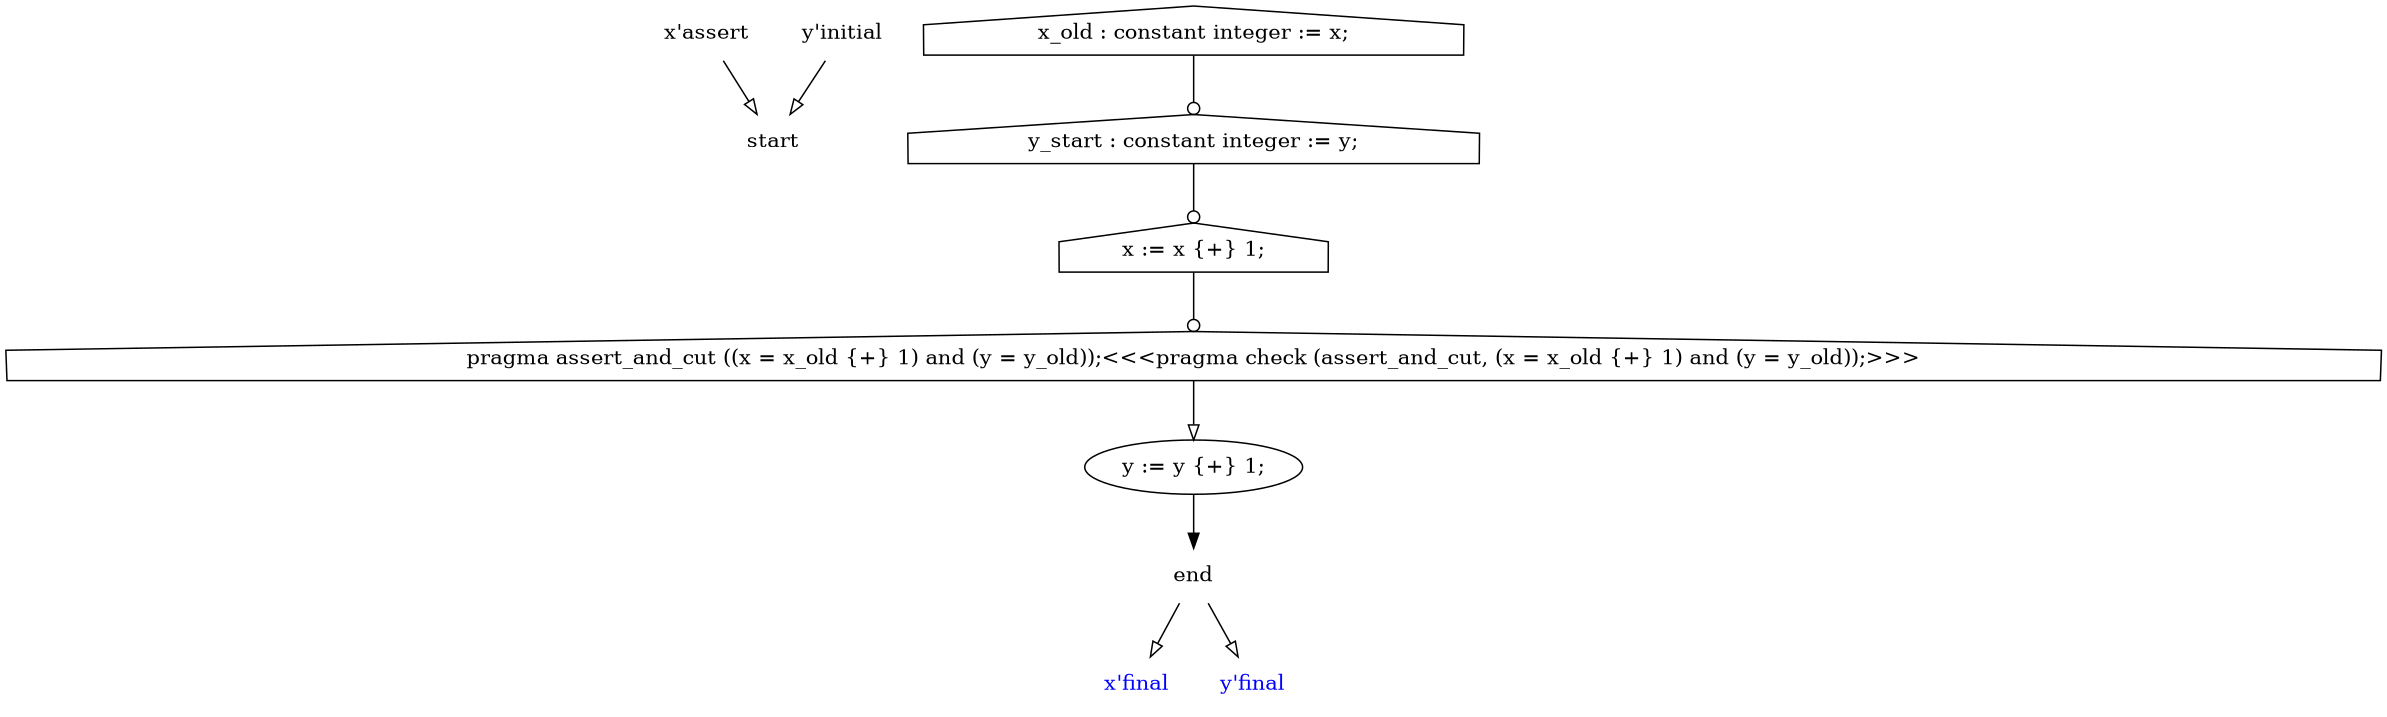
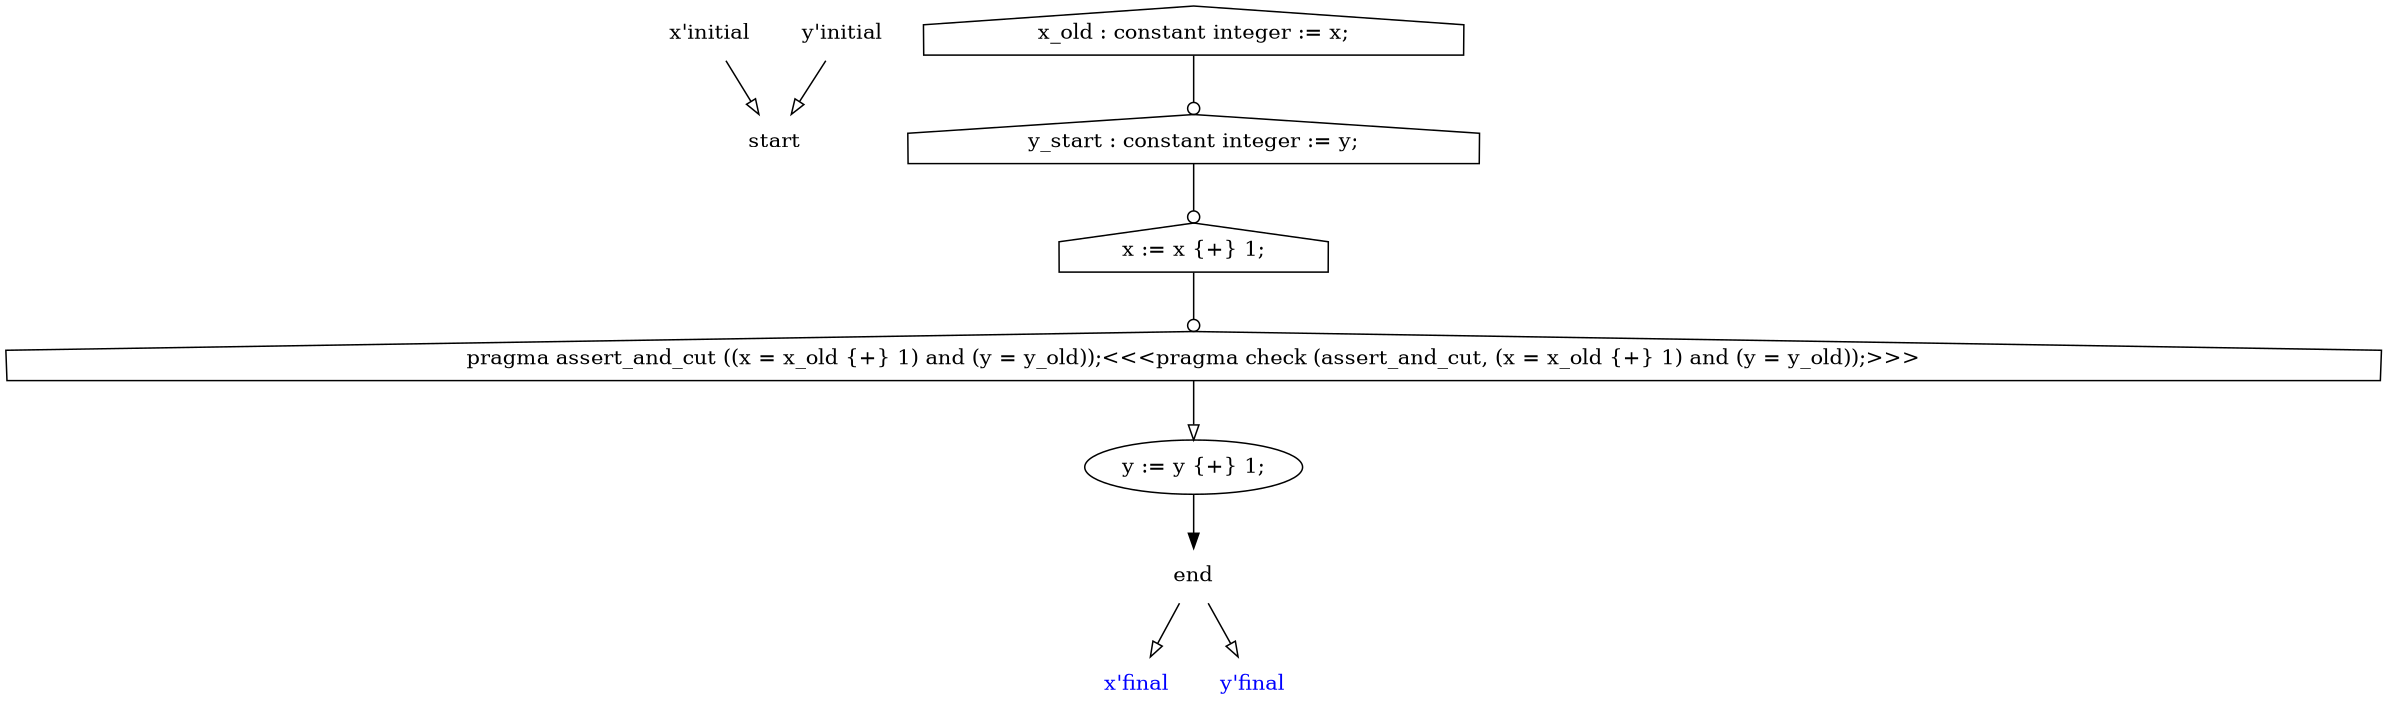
node "x'assert": label "x'assert" -> "x'initial"
